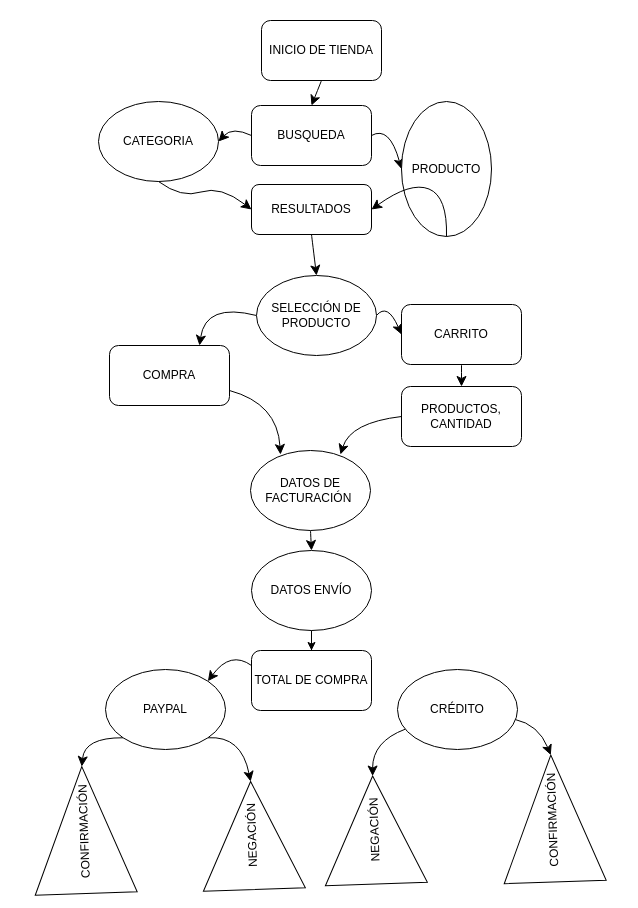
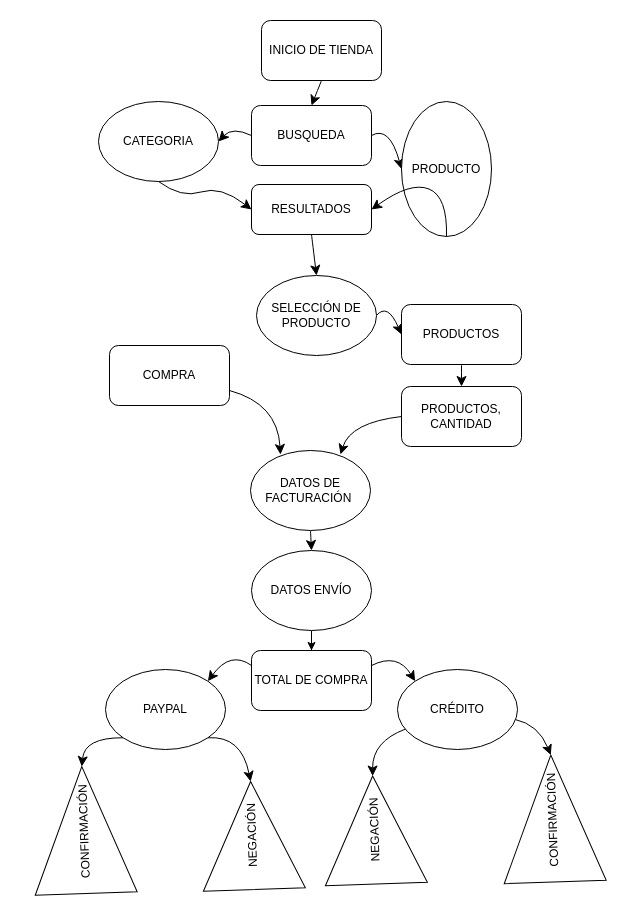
edge "SELECCIÓN DE PRODUCTO" -> "COMPRA": removed
node "CARRITO": label "CARRITO" -> "PRODUCTOS"
edge "TOTAL DE COMPRA" -> "CRÉDITO": added
